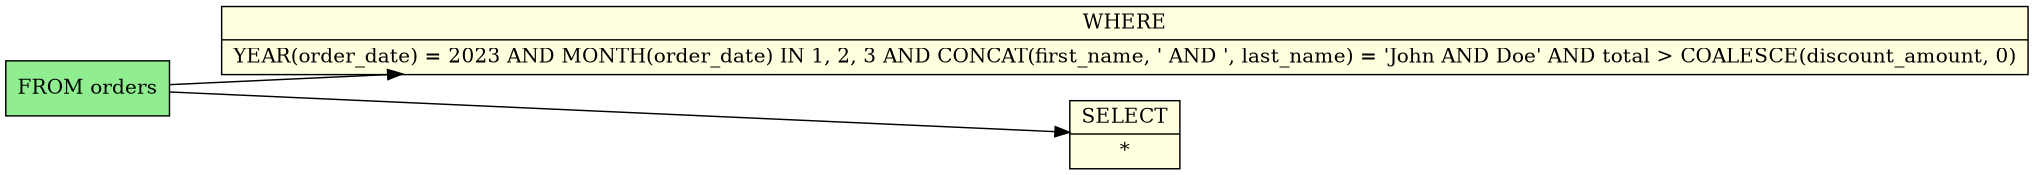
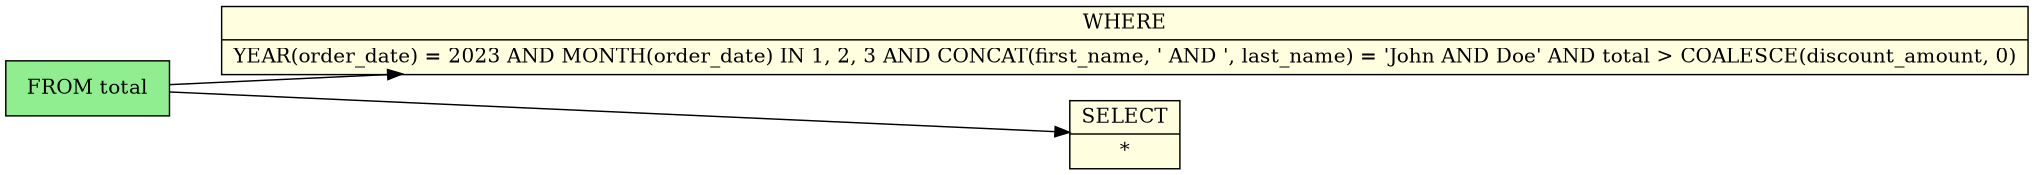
node "FROM orders": label "FROM orders" -> "FROM total"
